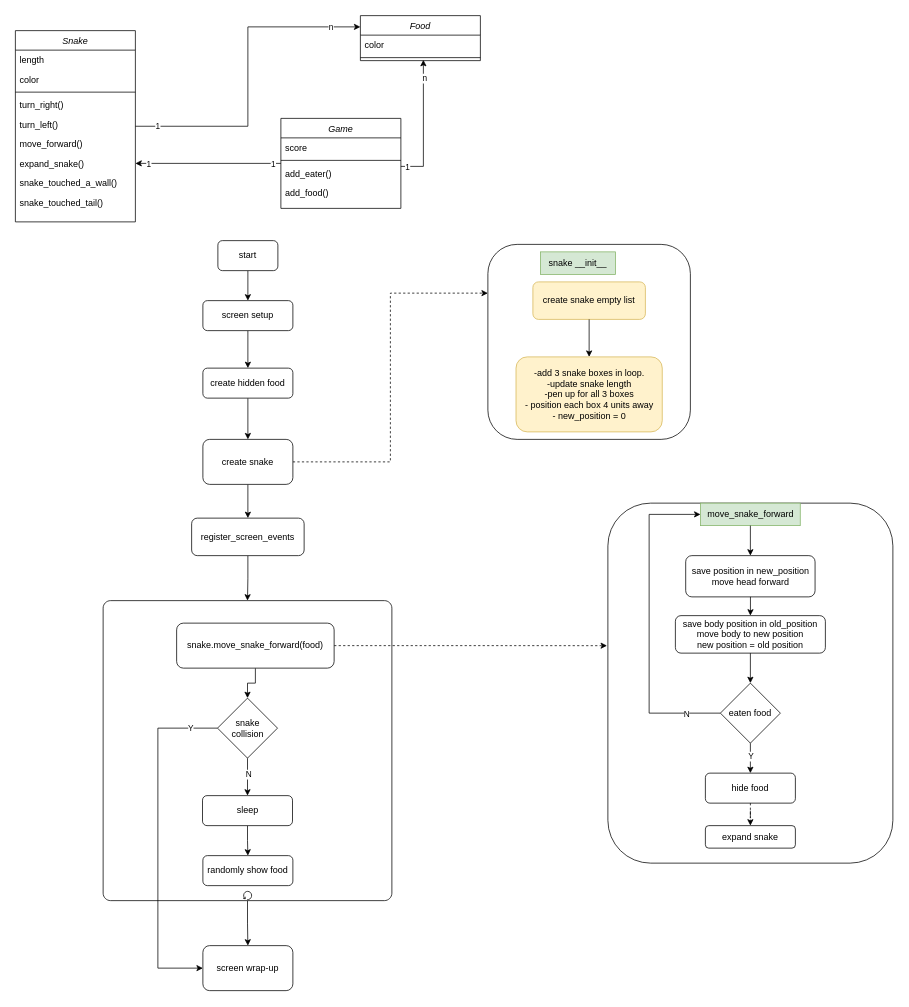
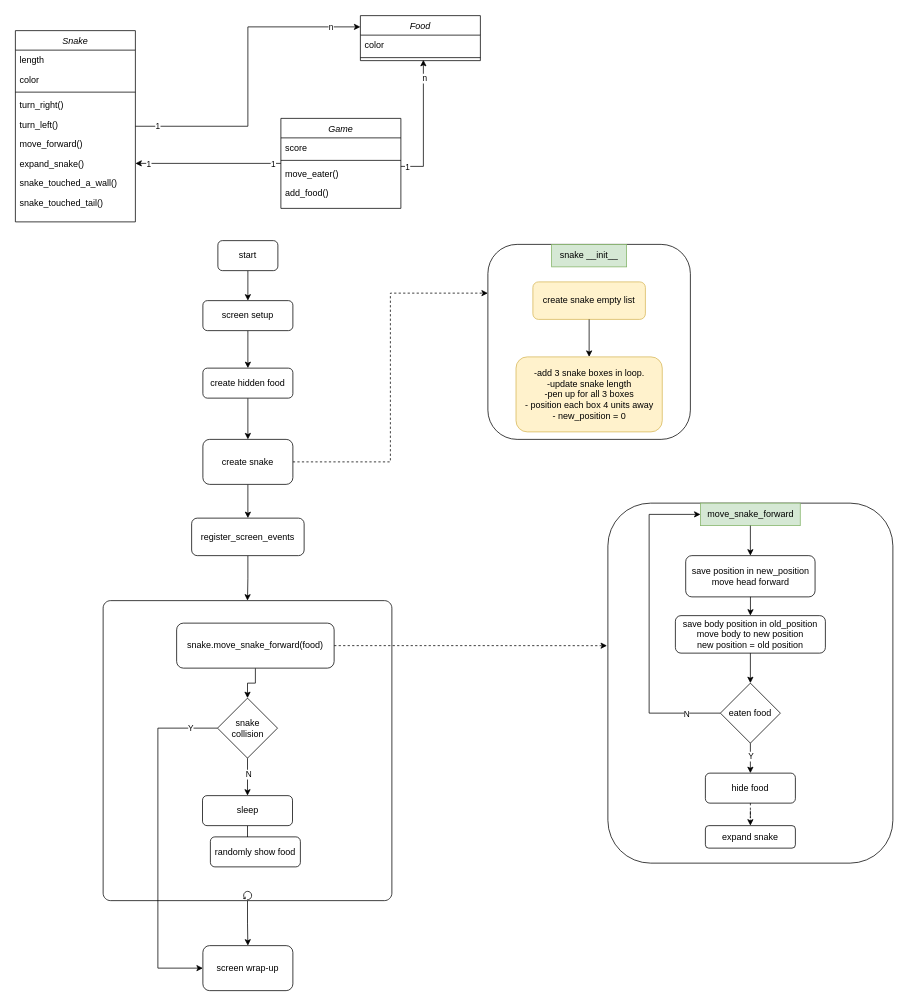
node "add_eater()": label "add_eater()" -> "move_eater()"
node "snake __init__": moved (578, 263) -> (589, 255)
node "randomly show food": moved (248, 870) -> (255, 852)
